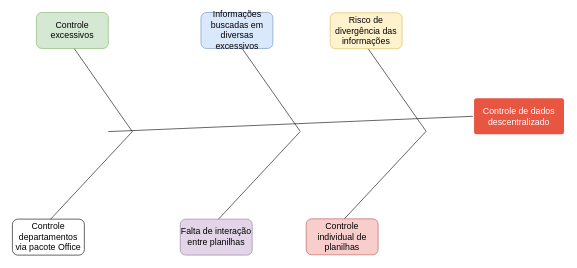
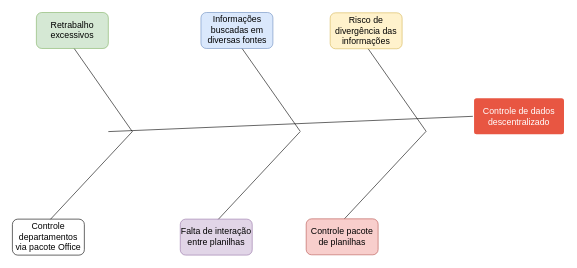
node "Controle excessivos": label "Controle excessivos" -> "Retrabalho excessivos"
node "Informações buscadas em diversas excessivos": label "Informações buscadas em diversas excessivos" -> "Informações buscadas em diversas fontes"
node "Controle individual de planilhas": label "Controle individual de planilhas" -> "Controle pacote de planilhas"
